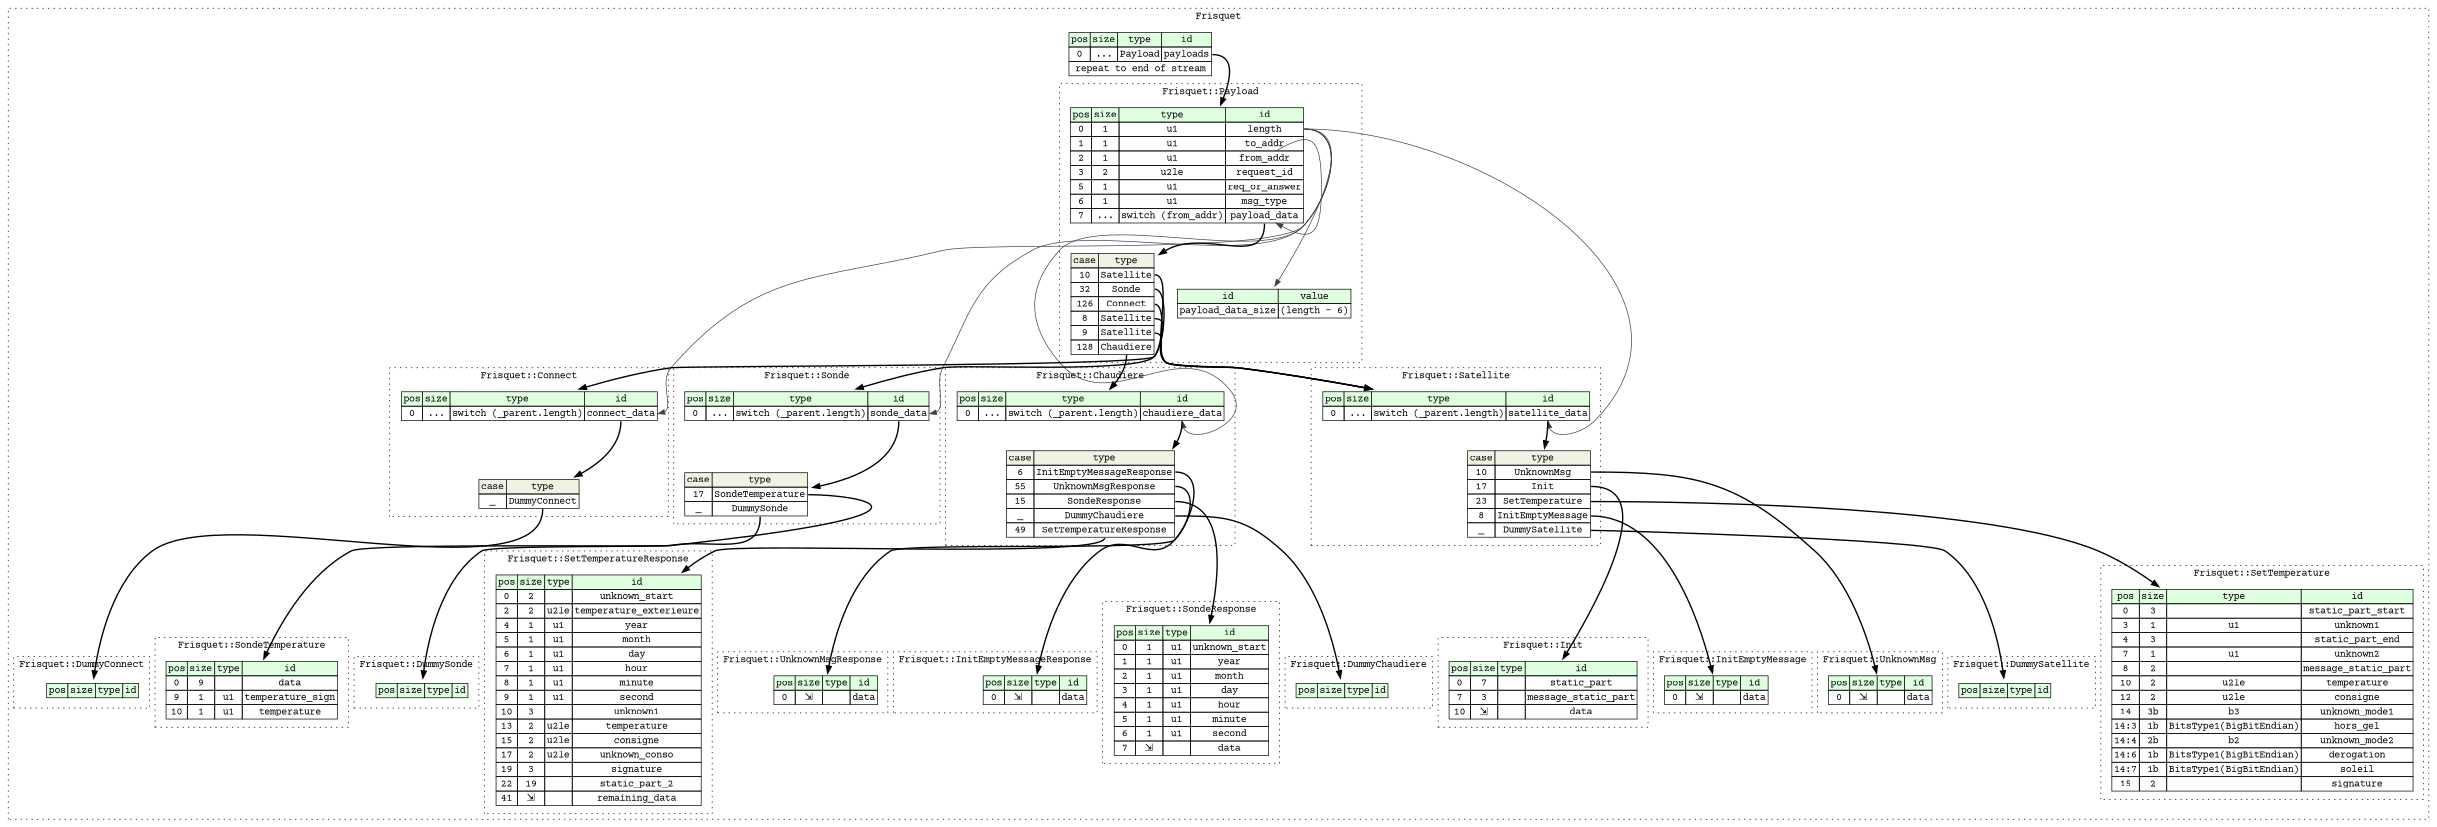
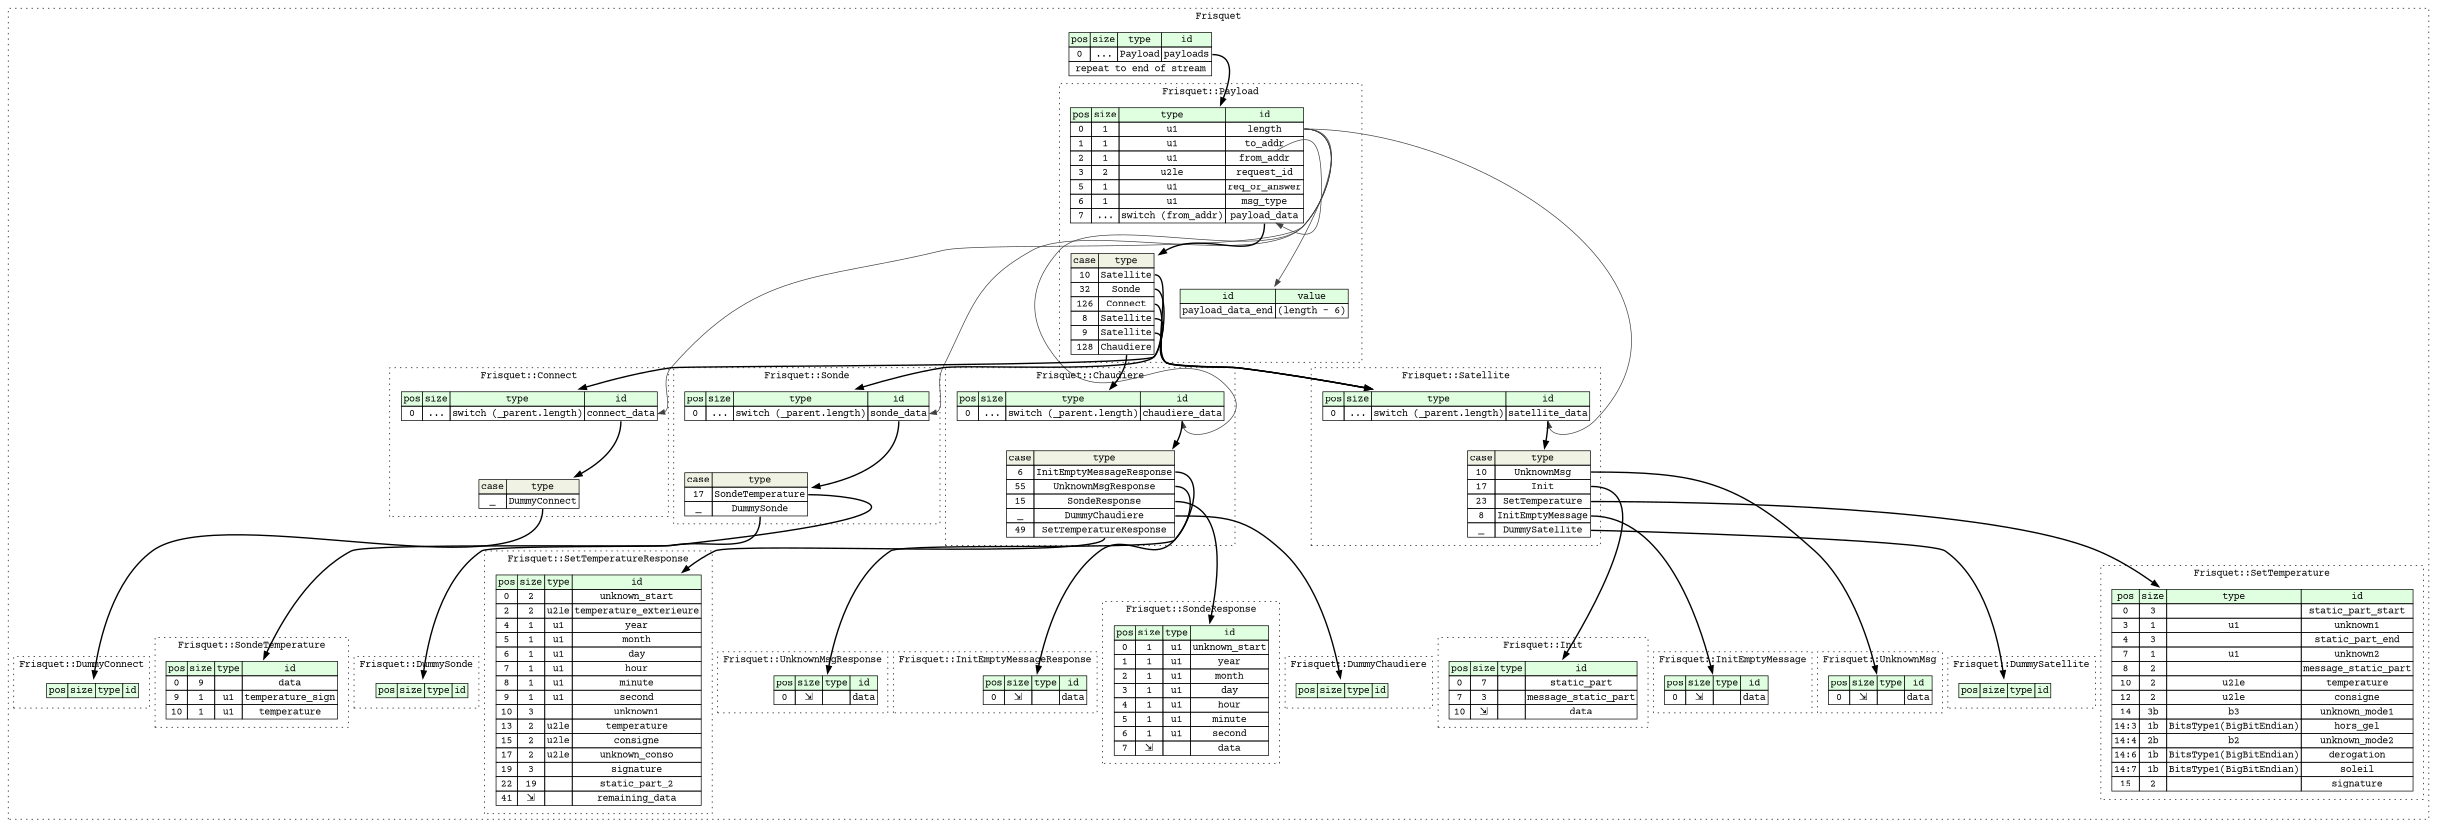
node "id": text "payload_data_size" -> "payload_data_end"
